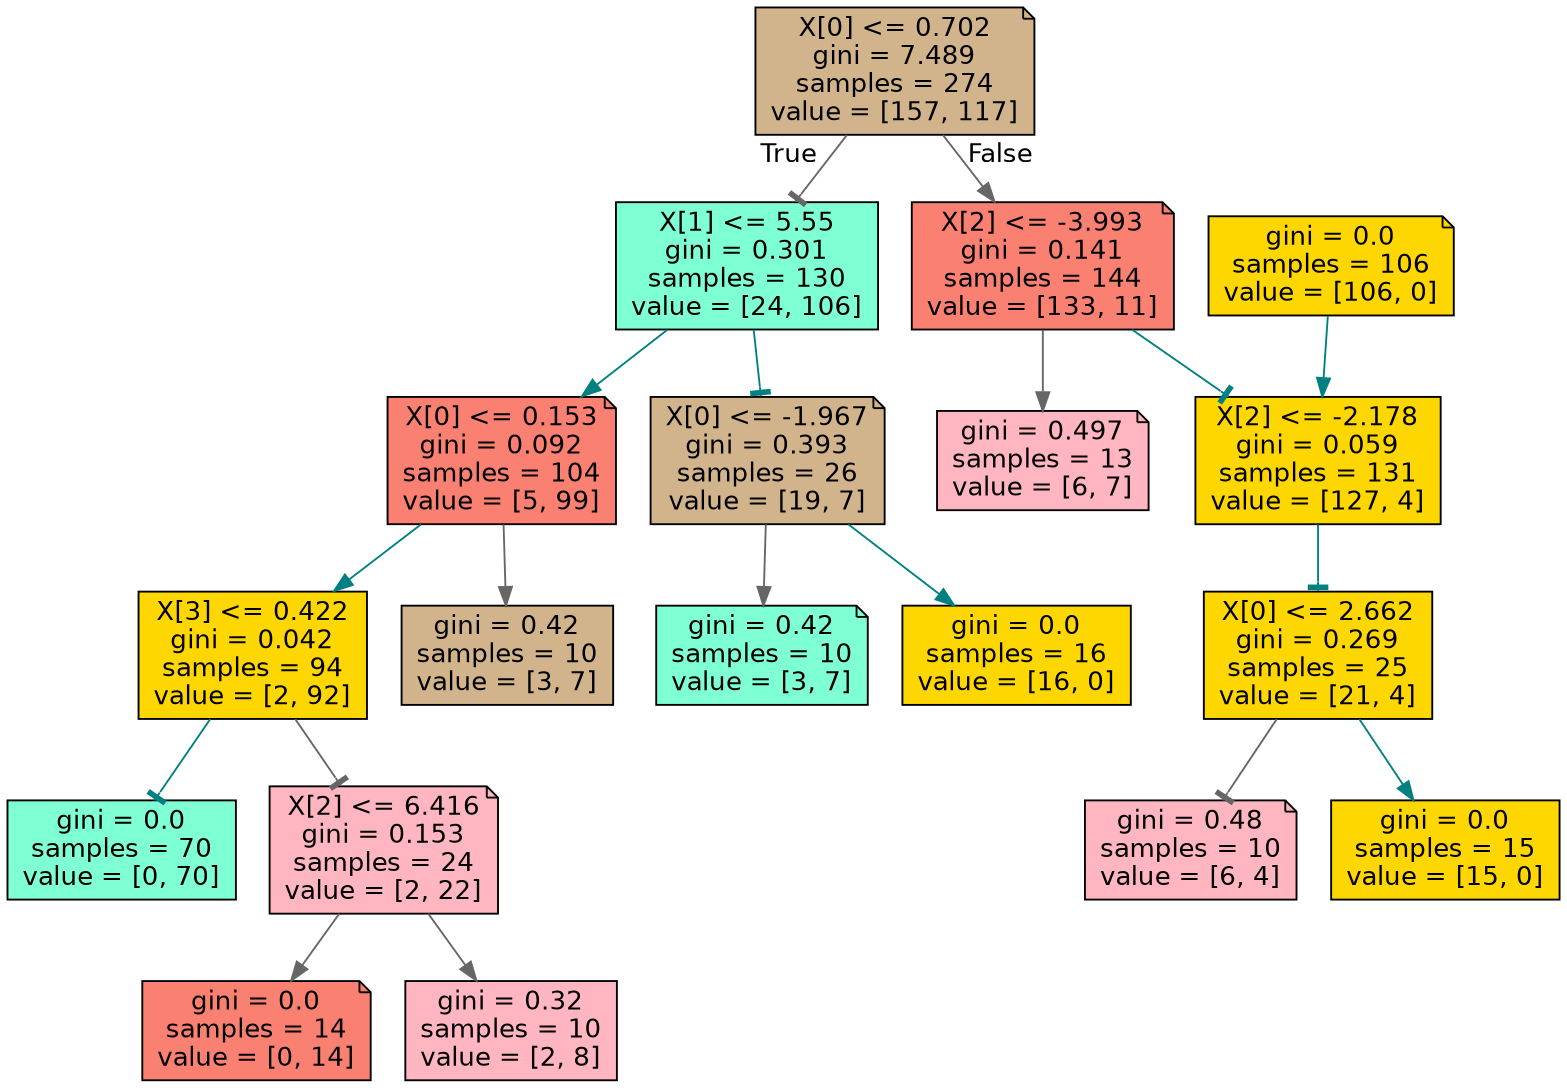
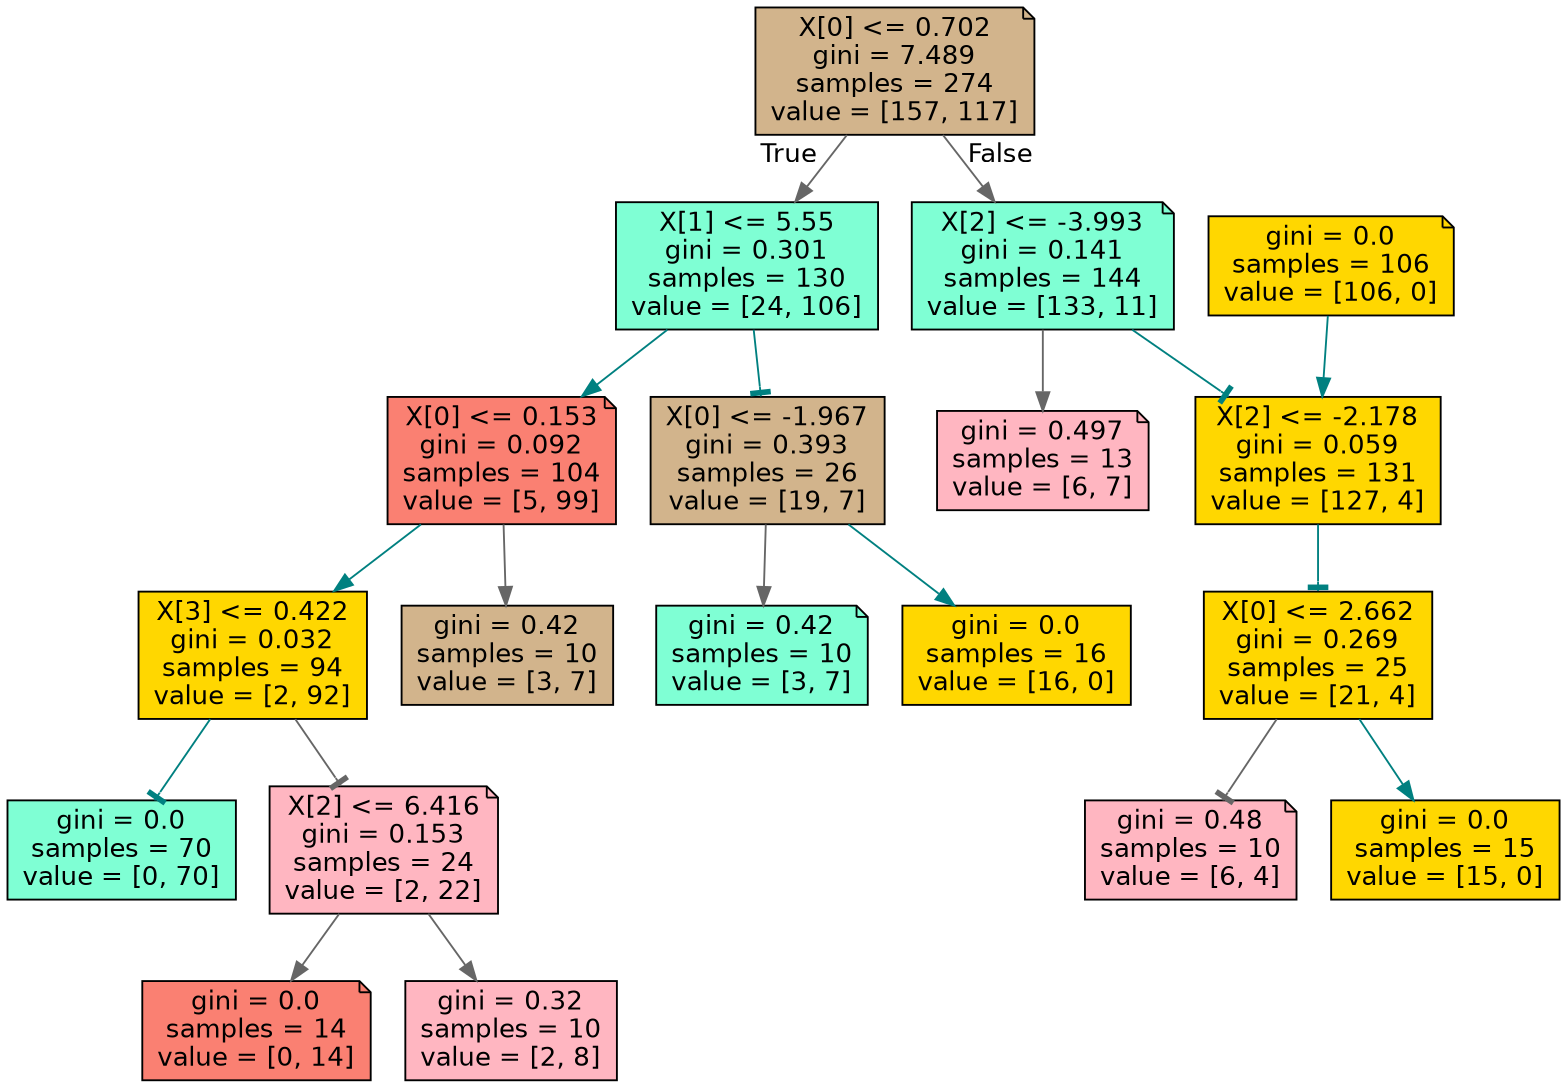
edge "X[0] <= 0.702 gini = 7.489 samples = 274 value = [157, 117]" -> "X[1] <= 5.55 gini = 0.301 samples = 130 value = [24, 106]": arrowhead tee -> normal
node "X[2] <= -3.993 gini = 0.141 samples = 144 value = [133, 11]": fillcolor salmon -> aquamarine
node "X[0] <= -1.967 gini = 0.393 samples = 26 value = [19, 7]": shape note -> box
node "X[3] <= 0.422 gini = 0.042 samples = 94 value = [2, 92]": label "X[3] <= 0.422 gini = 0.042 samples = 94 value = [2, 92]" -> "X[3] <= 0.422 gini = 0.032 samples = 94 value = [2, 92]"
